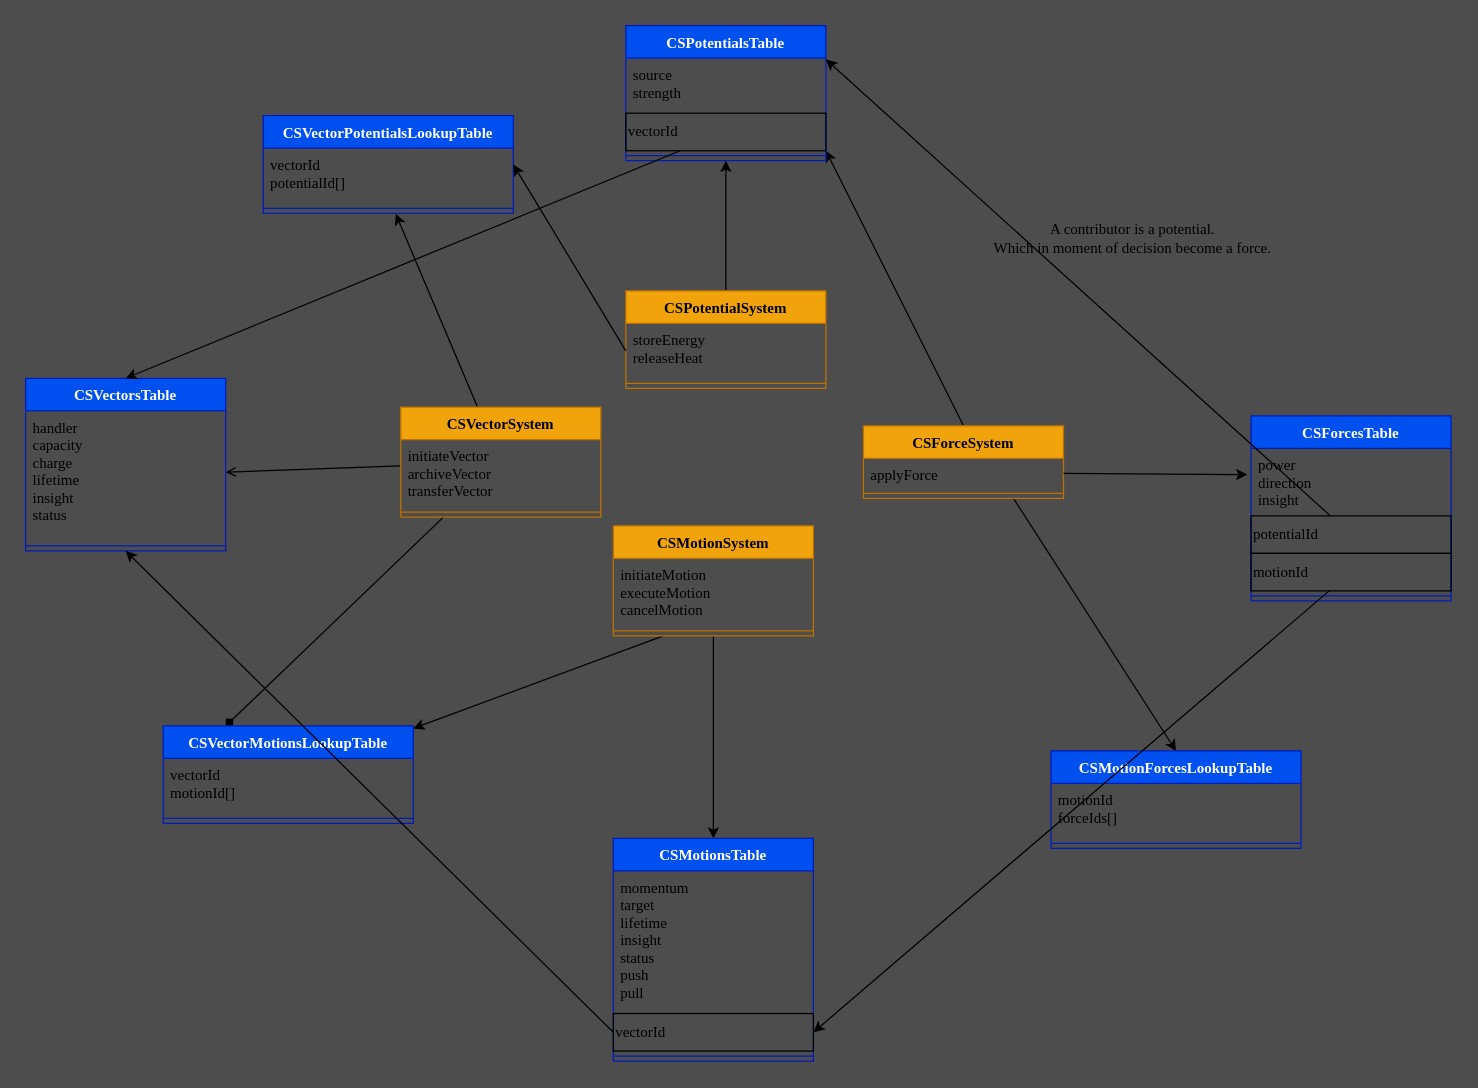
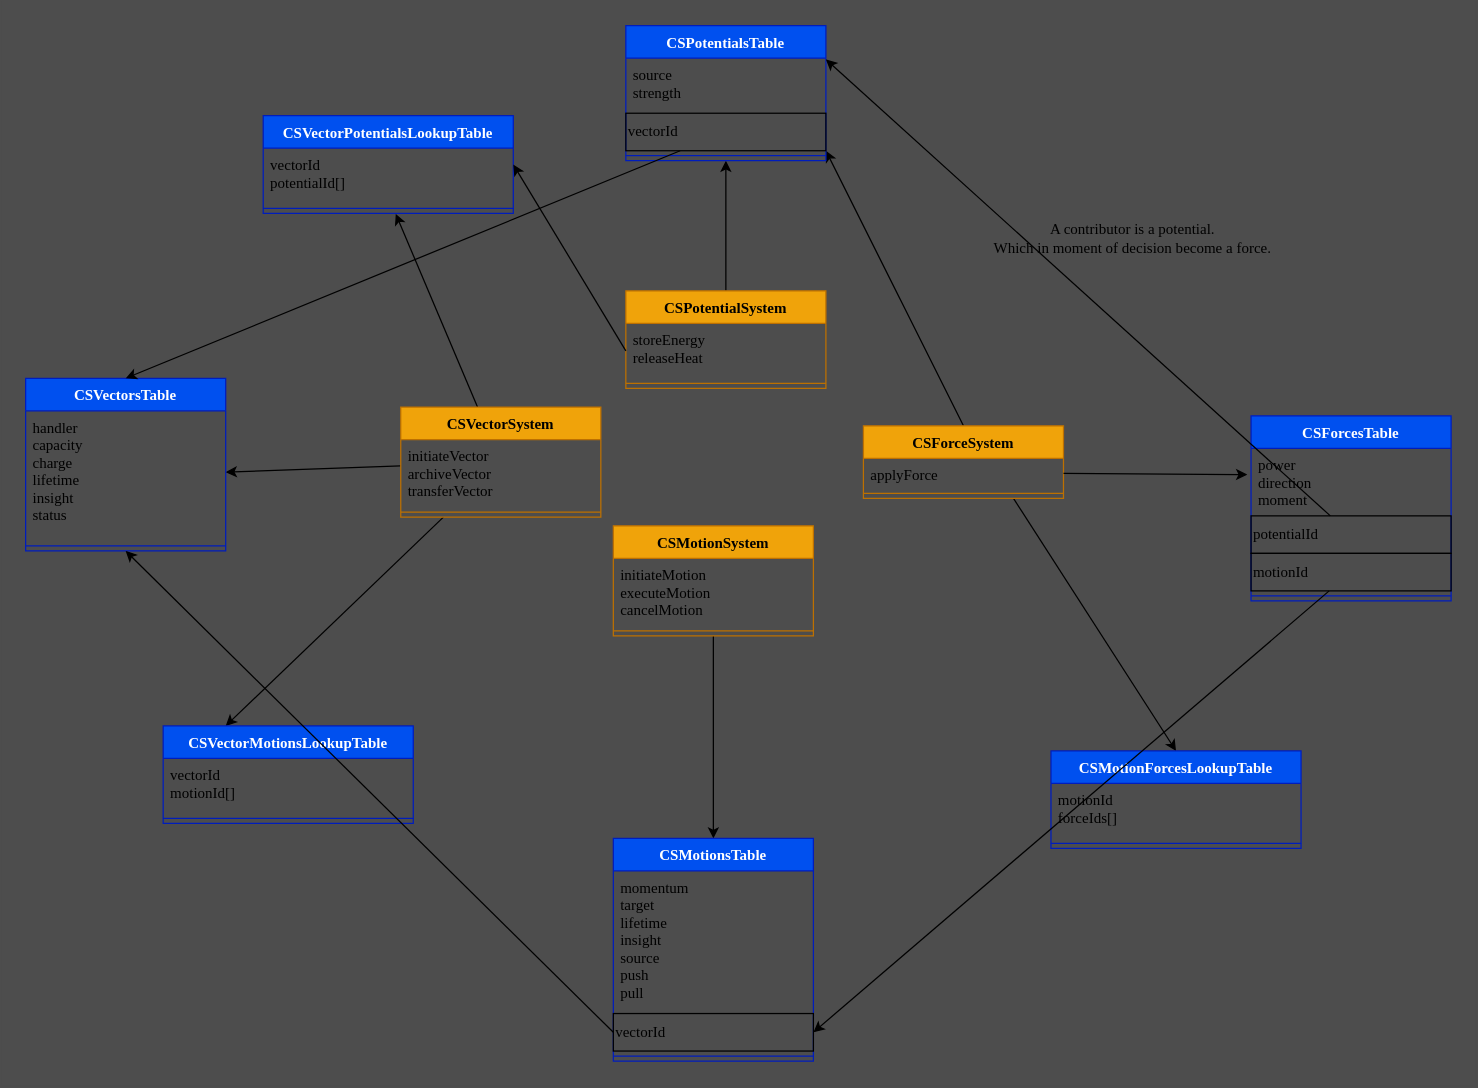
node "power direction insight": label "power direction insight" -> "power direction moment"
edge "CSVectorSystem" -> "handler capacity charge lifetime insight status": arrowhead open -> classic
edge "CSMotionSystem" -> "CSVectorMotionsLookupTable": removed
edge "CSVectorSystem" -> "CSVectorMotionsLookupTable": arrowhead diamond -> classic
node "momentum target lifetime insight status push pull": label "momentum target lifetime insight status push pull" -> "momentum target lifetime insight source push pull"
